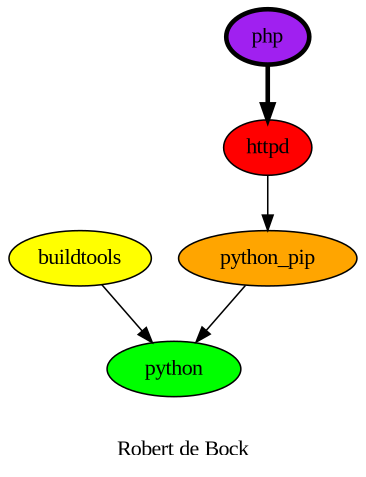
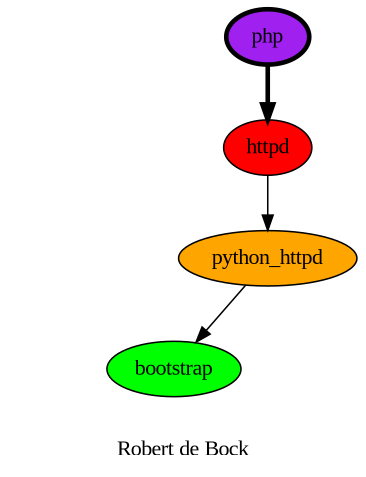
node "buildtools": removed
node "python_pip": label "python_pip" -> "python_httpd"
node "python": label "python" -> "bootstrap"
